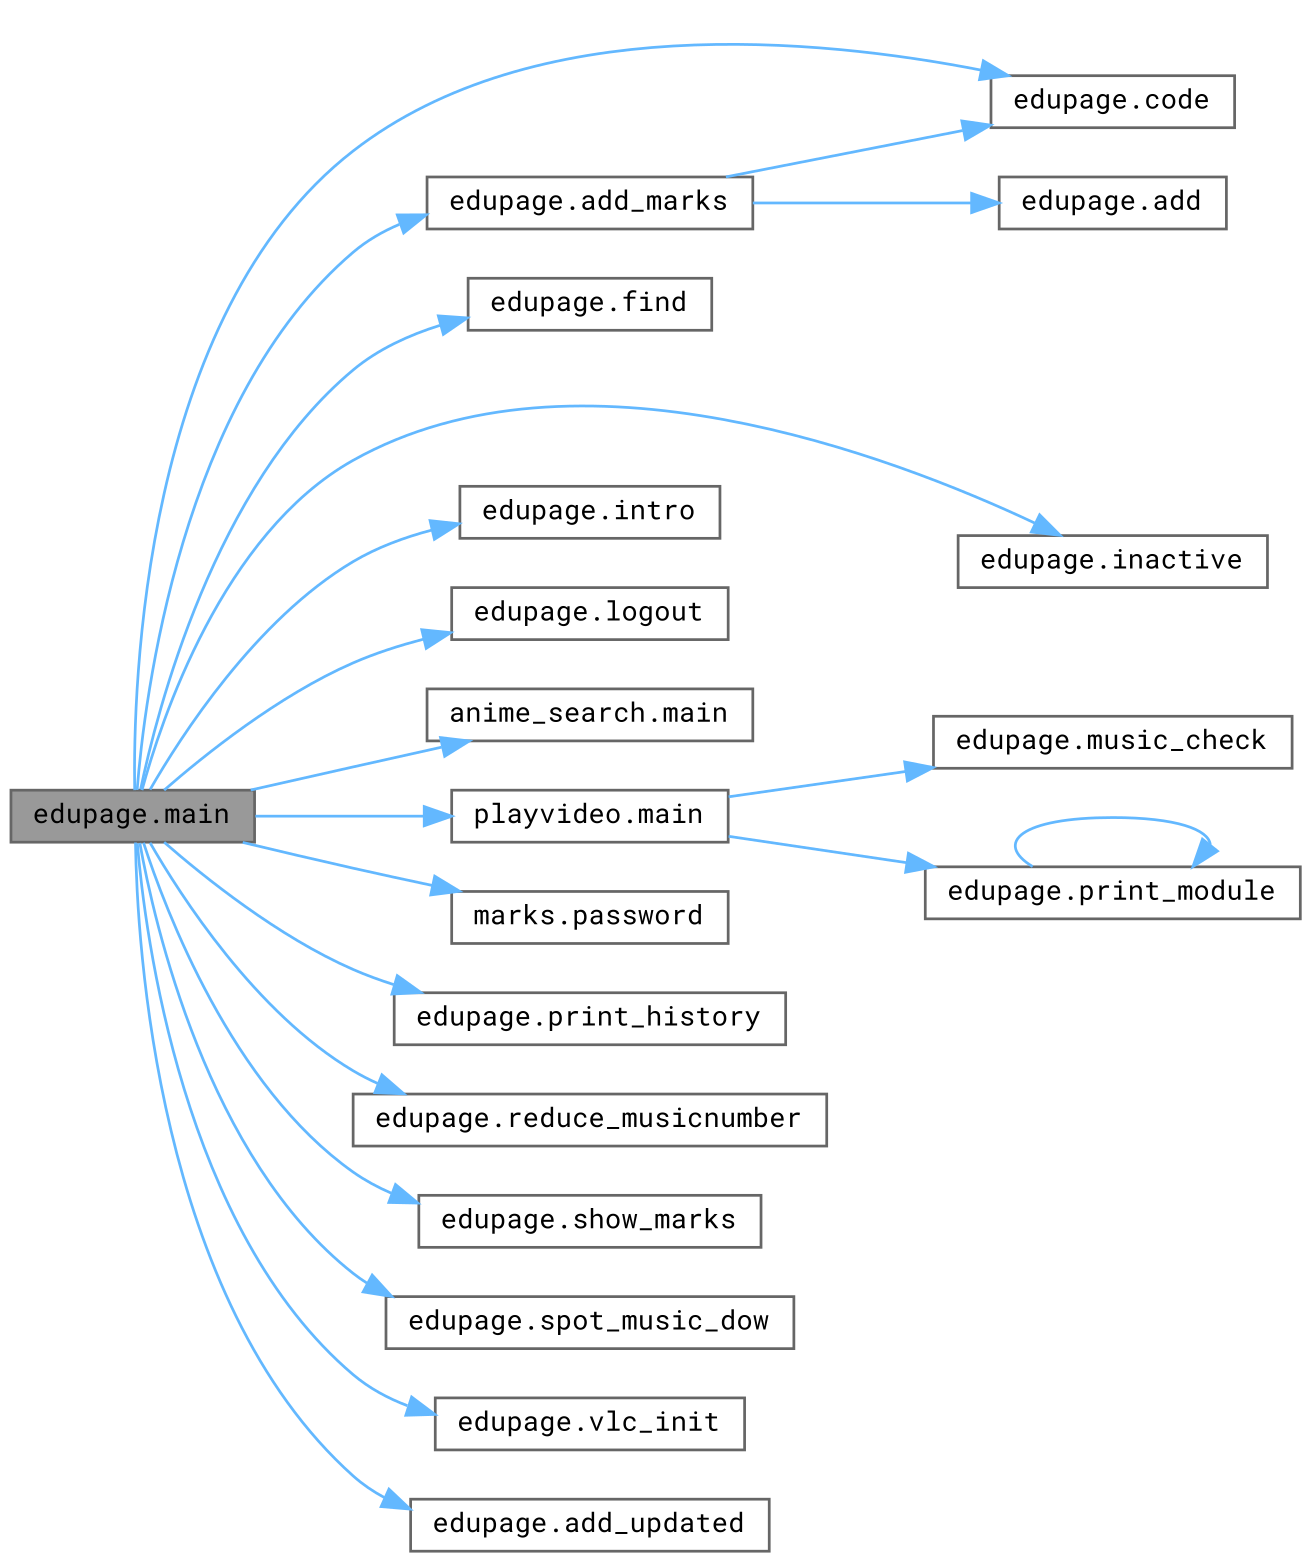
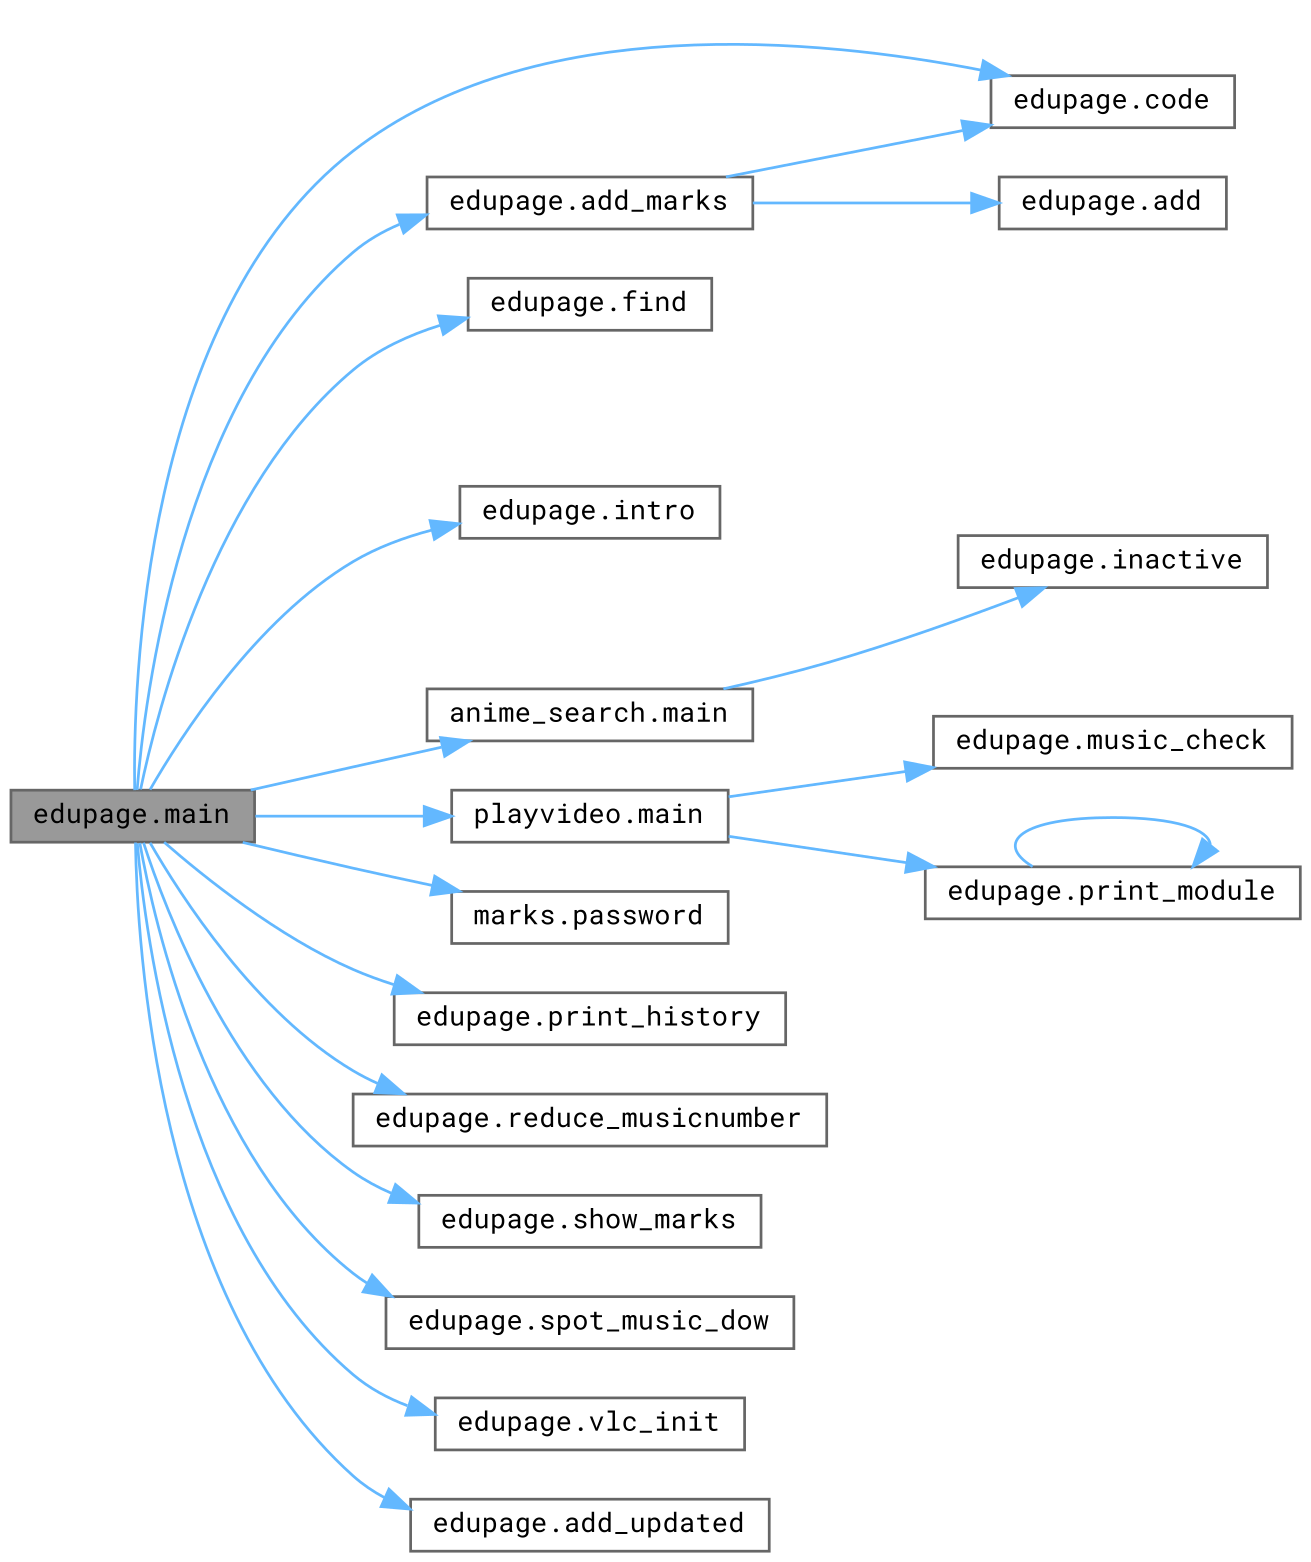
edge "edupage.main" -> "edupage.inactive": now "anime_search.main" -> "edupage.inactive"
node "edupage.logout": removed
